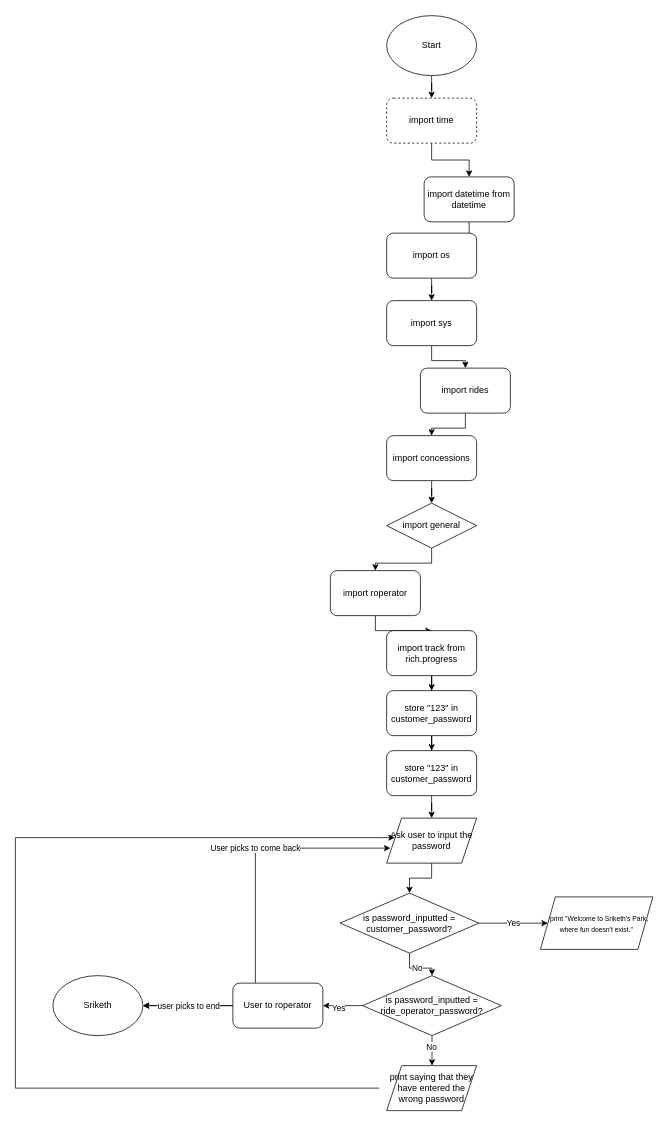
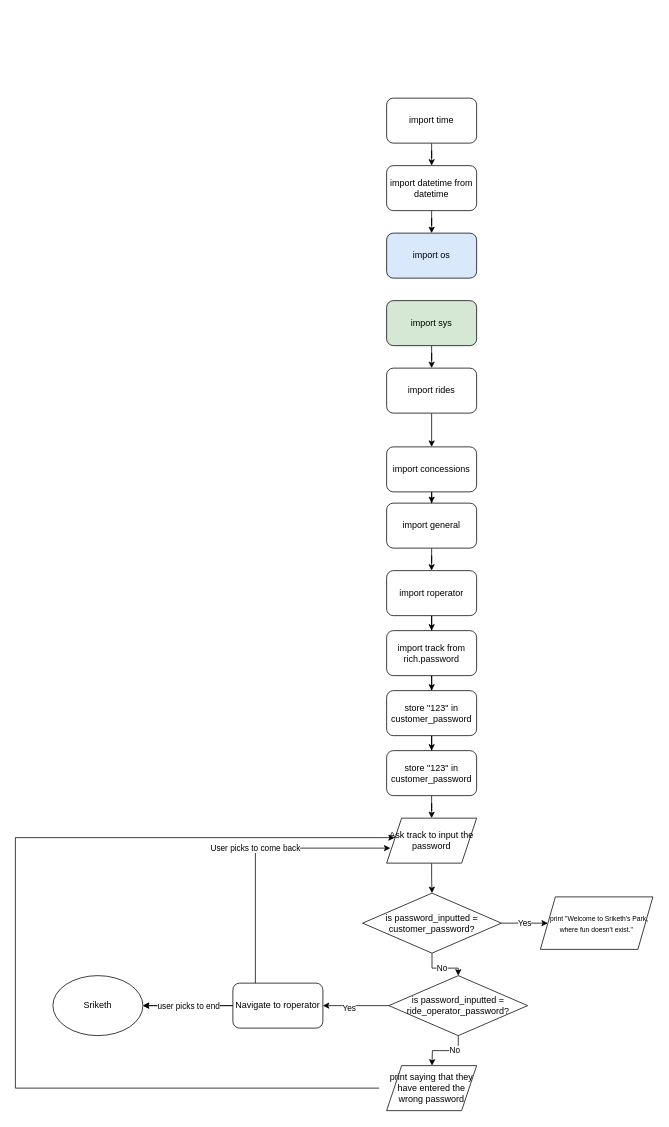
node "Start": removed
edge "Start" -> "import time": removed
node "import time": style dashed -> solid
node "import datetime from datetime": moved (469, 199) -> (432, 188)
node "import os": fillcolor #ffffff -> #dae8fc
edge "import os" -> "import sys": removed
node "import sys": fillcolor #ffffff -> #d5e8d4
node "import rides": moved (465, 390) -> (432, 390)
node "import concessions": moved (432, 458) -> (432, 469)
node "import general": shape diamond -> rounded rectangle
node "import roperator": moved (375, 593) -> (432, 593)
node "import track from rich.progress": label "import track from rich.progress" -> "import track from rich.password"
node "Ask user to input the password": label "Ask user to input the password" -> "Ask track to input the password"
node "is password_inputted = customer_password?": moved (410, 923) -> (432, 923)
node "User to roperator": label "User to roperator" -> "Navigate to roperator"
node "is password_inputted = ride_operator_password?": moved (432, 1005) -> (458, 1005)
